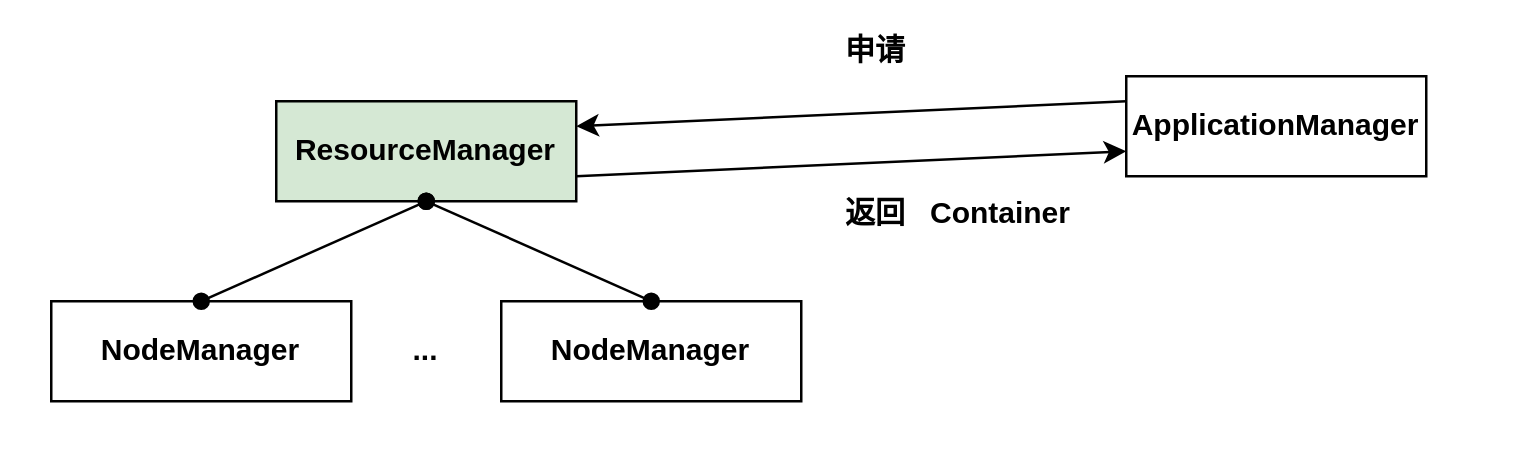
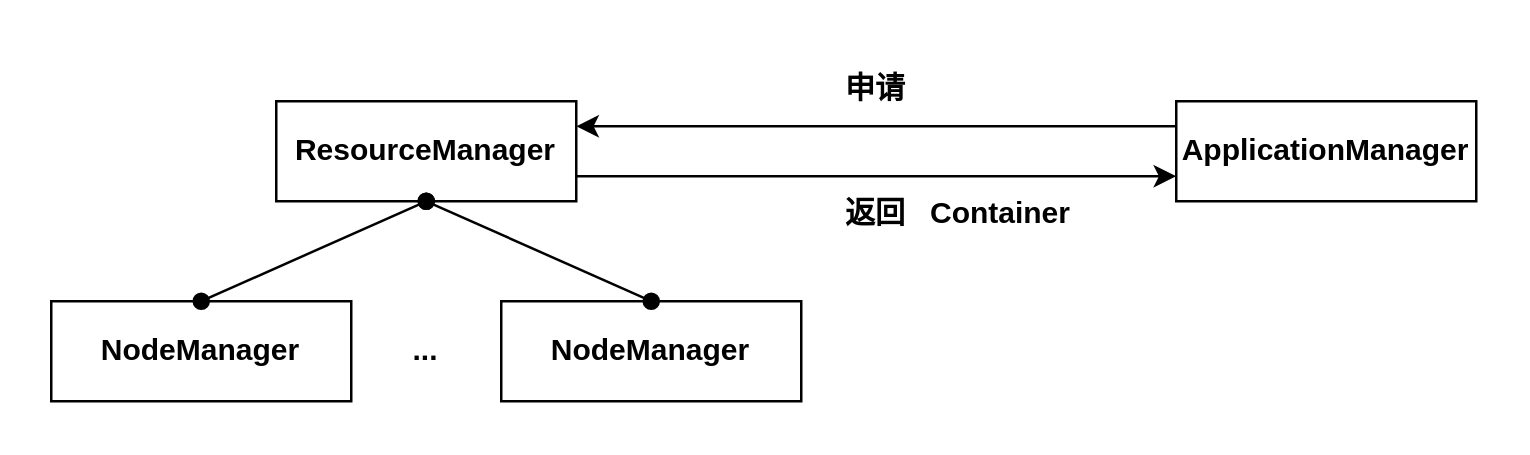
node "申请": moved (876, 51) -> (876, 89)
node "ApplicationManager": moved (1276, 126) -> (1326, 151)
node "ResourceManager": fillcolor #d5e8d4 -> #ffffff
